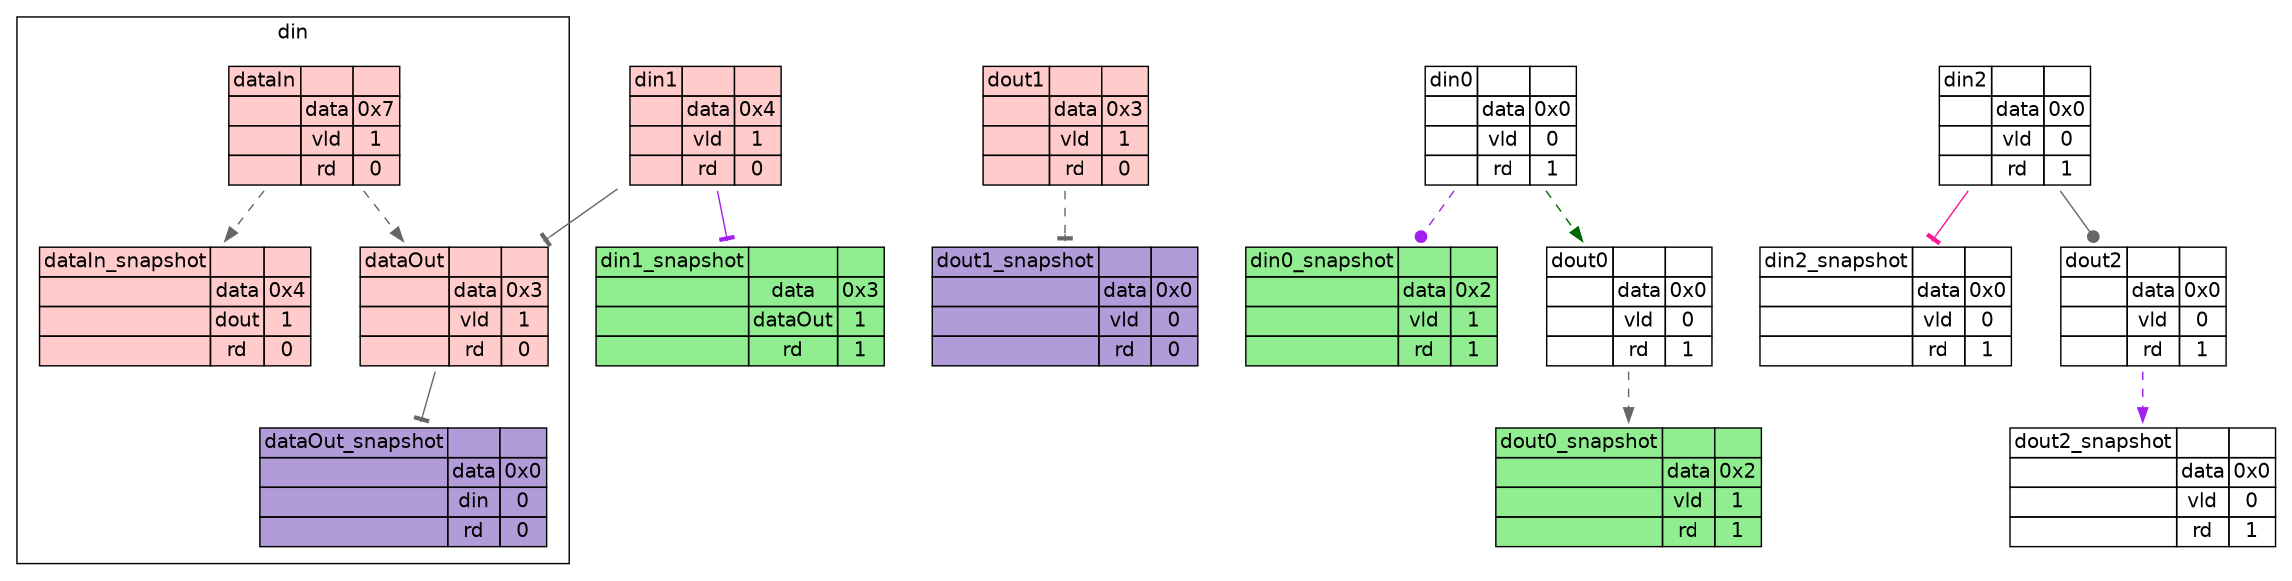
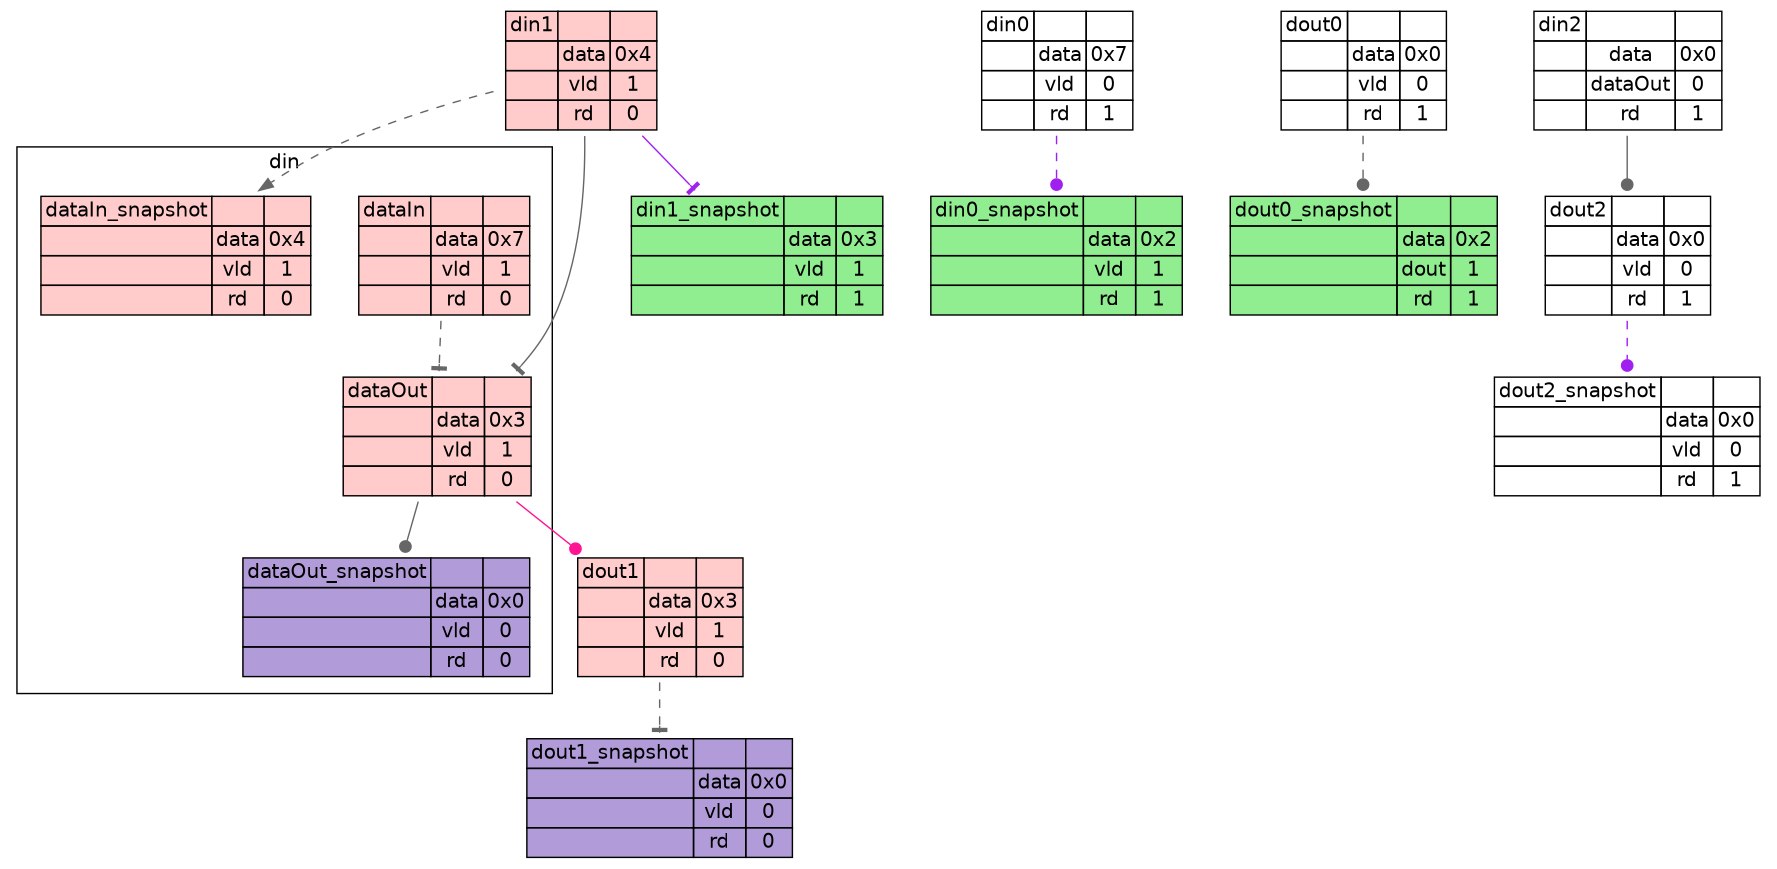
node "din0": text "0x0" -> "0x7"
node "din2": text "vld" -> "dataOut"
edge "dataIn" -> "dataIn_snapshot": now "din1" -> "dataIn_snapshot"
edge "dataIn" -> "dataOut": arrowhead normal -> tee
edge "din0" -> "dout0": removed
node "din2_snapshot": removed
node "dataIn_snapshot": text "dout" -> "vld"
node "din1_snapshot": text "dataOut" -> "vld"
edge "dout0" -> "dout0_snapshot": arrowhead normal -> dot
edge "dout2" -> "dout2_snapshot": arrowhead normal -> dot
edge "dataOut" -> "dataOut_snapshot": arrowhead tee -> dot
node "dataOut_snapshot": text "din" -> "vld"
node "dout0_snapshot": text "vld" -> "dout"
edge "dataOut" -> "dout1": added
